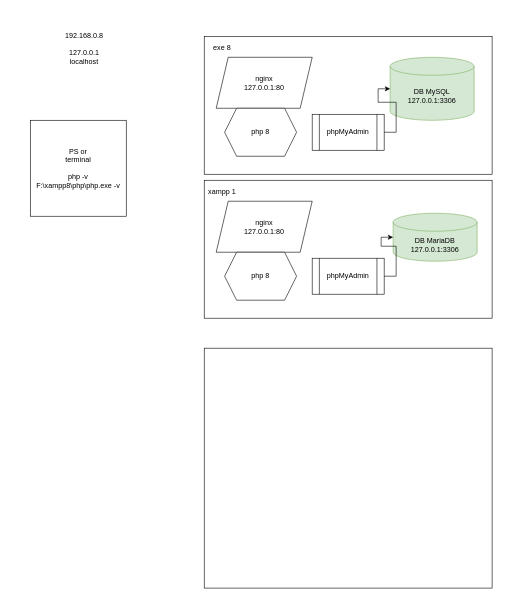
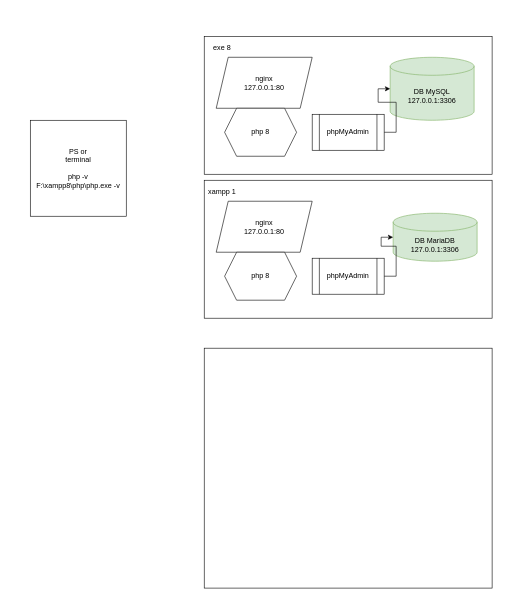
node "192.168.0.8 127.0.0.1 localhost": removed
